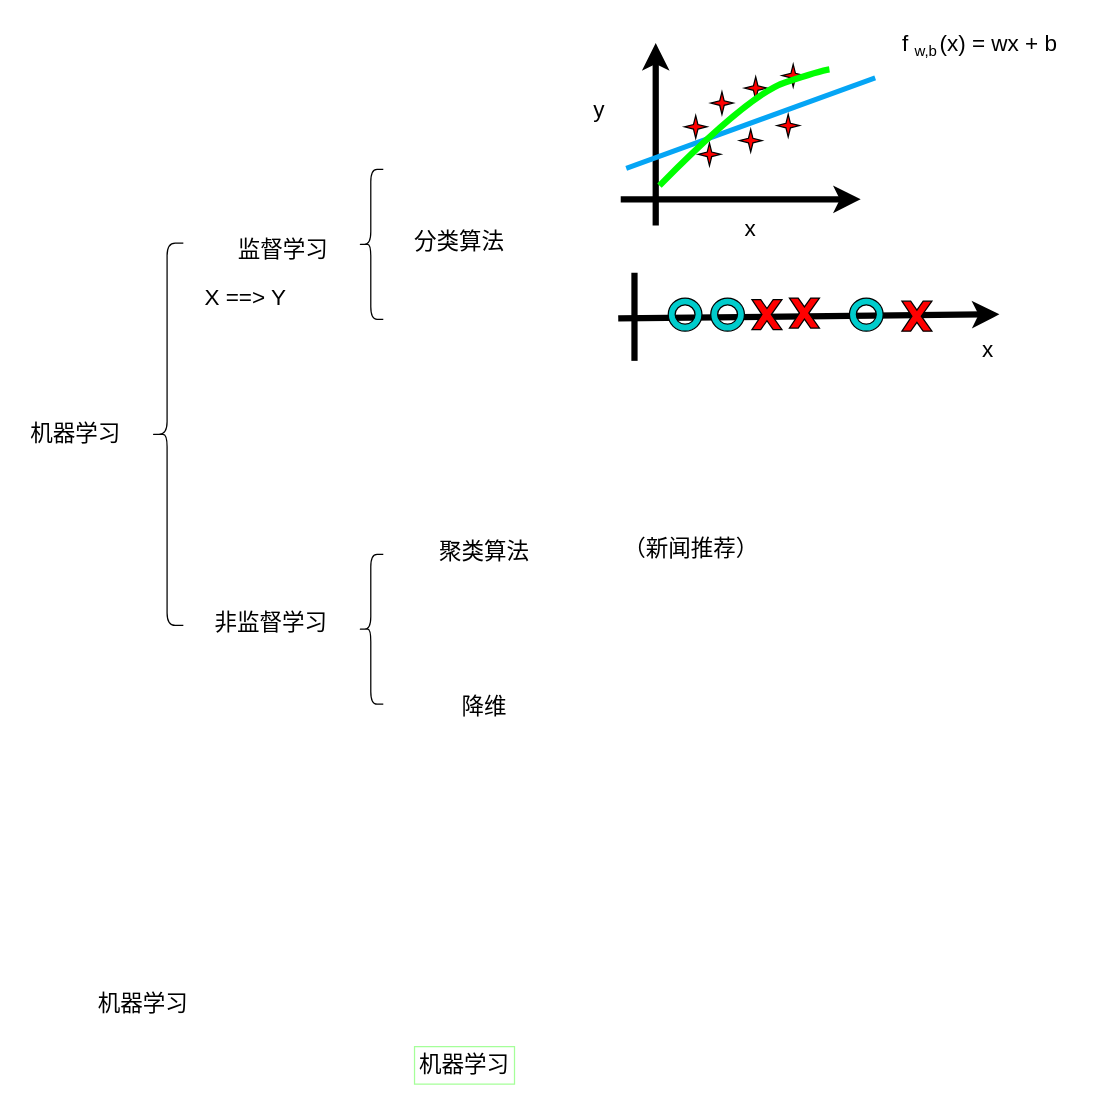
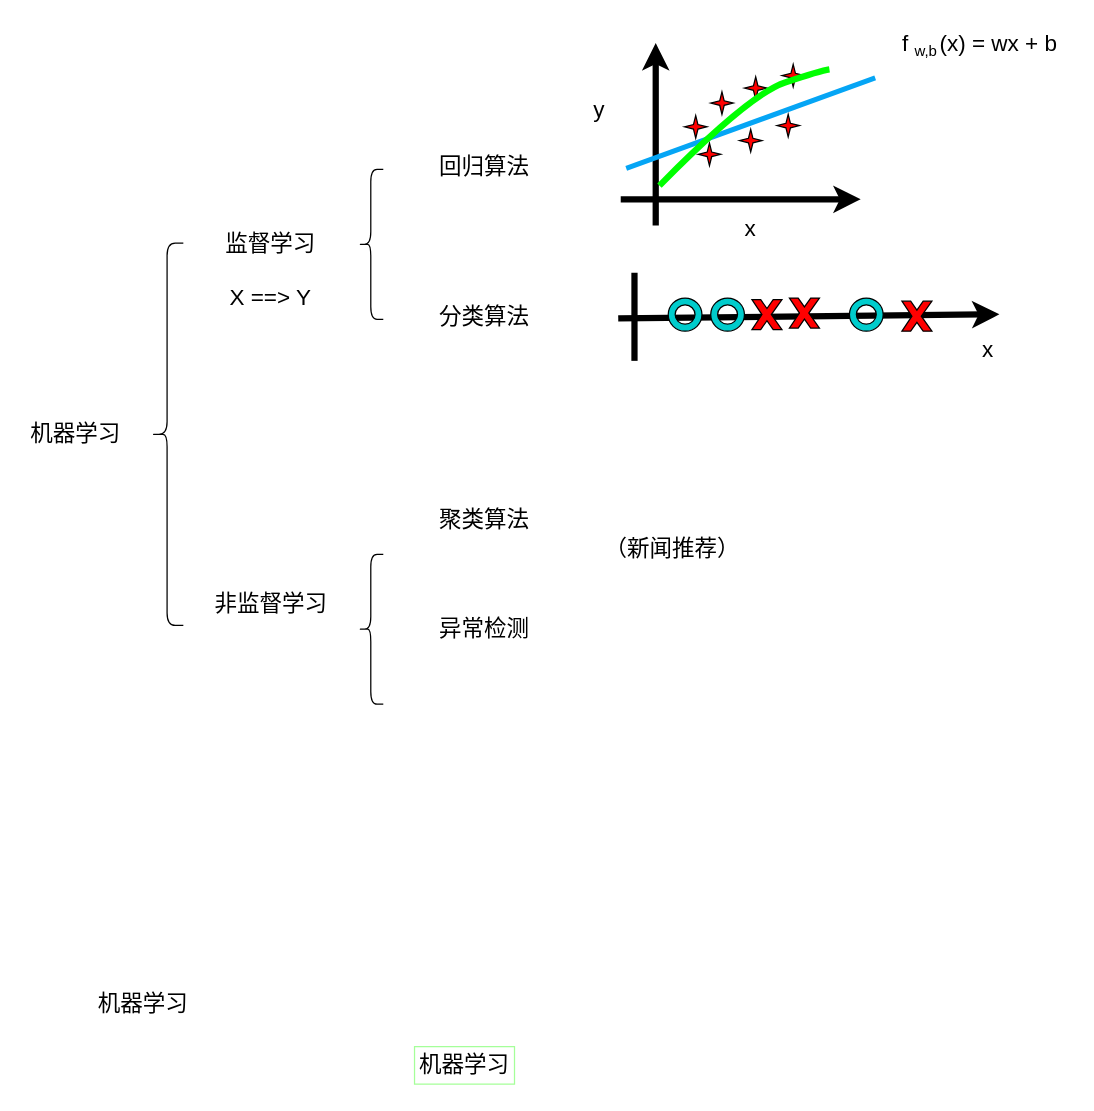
node "回归算法": added
node "分类算法": moved (459, 242) -> (484, 317)
node "监督学习": moved (283, 251) -> (271, 244)
node "X ==> Y": moved (246, 298) -> (271, 298)
node "（新闻推荐）": moved (691, 549) -> (673, 549)
node "聚类算法": moved (484, 552) -> (484, 521)
node "非监督学习": moved (271, 623) -> (271, 604)
node "异常检测": added
node "降维": removed
